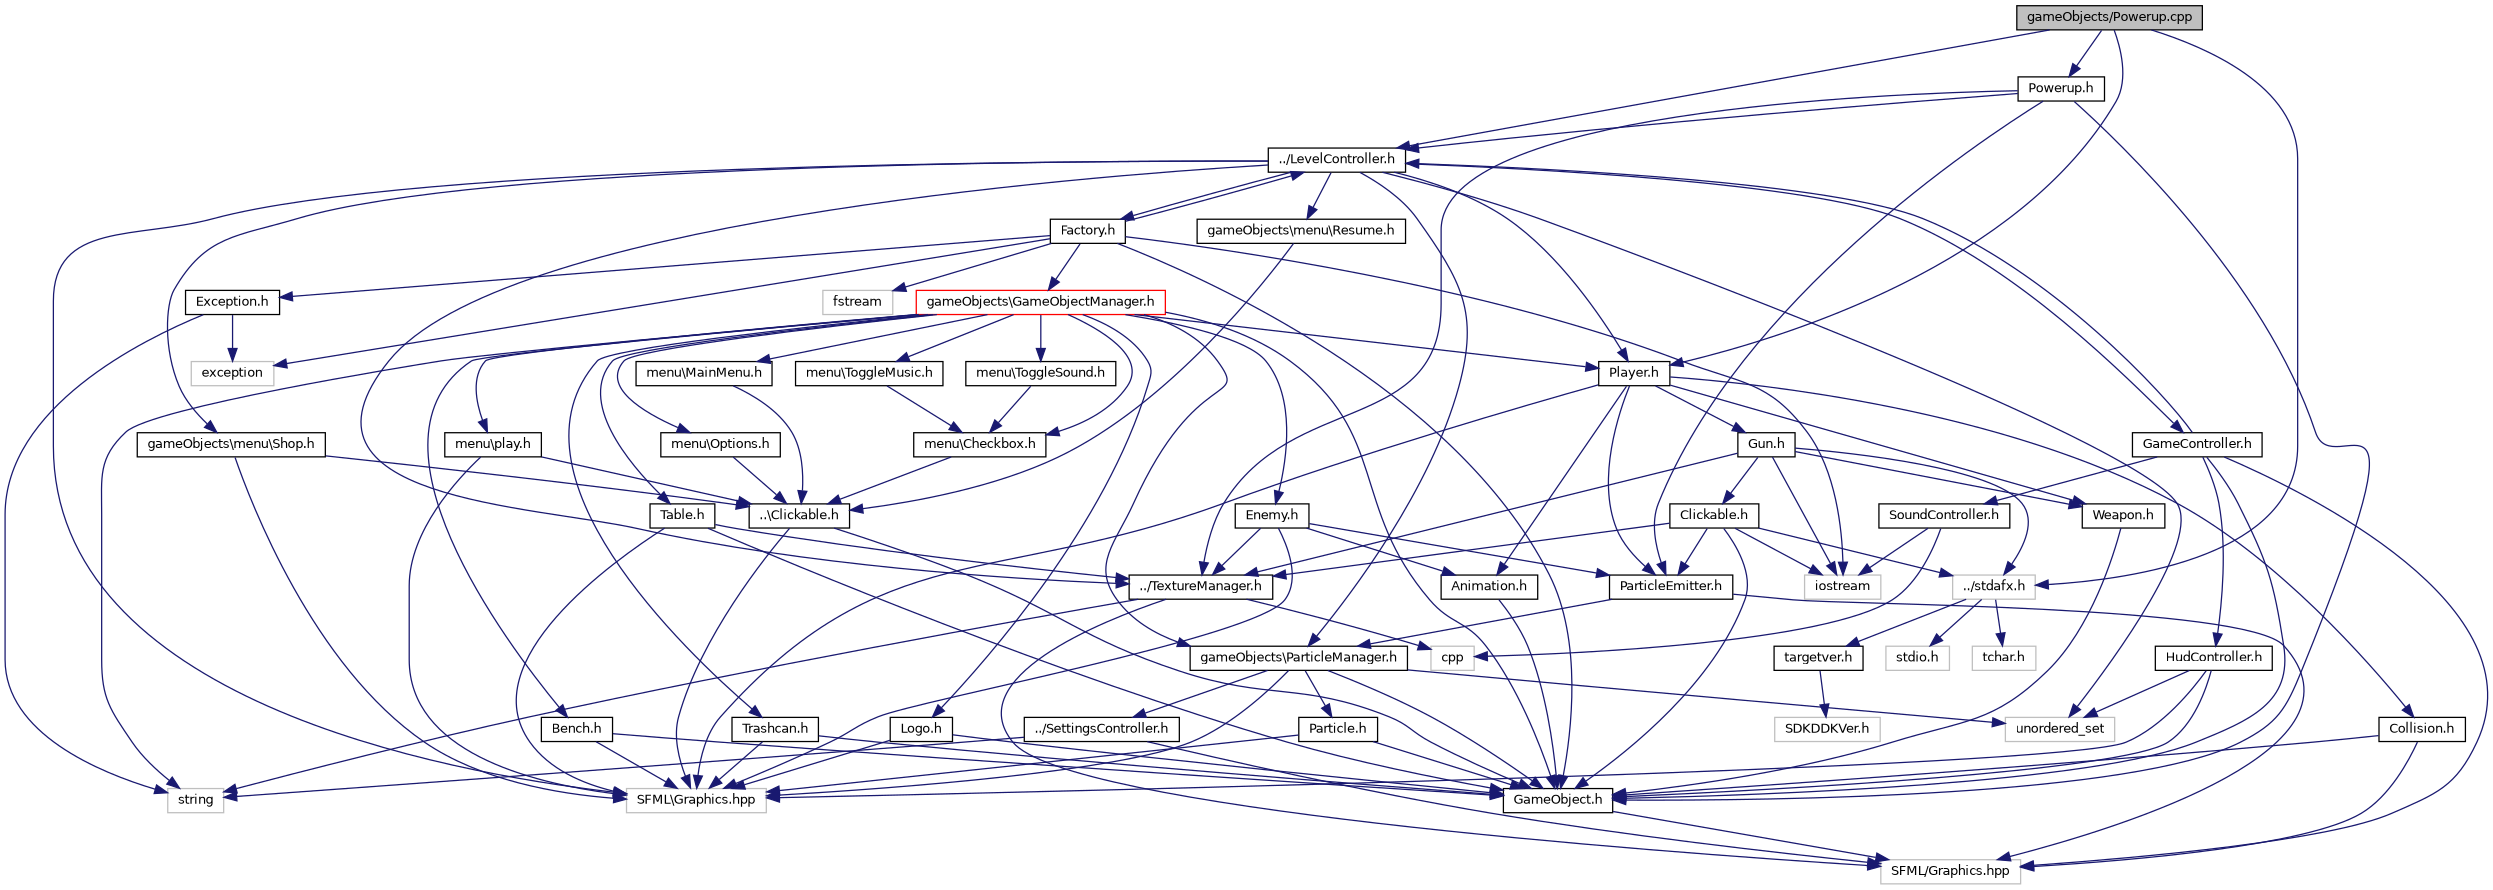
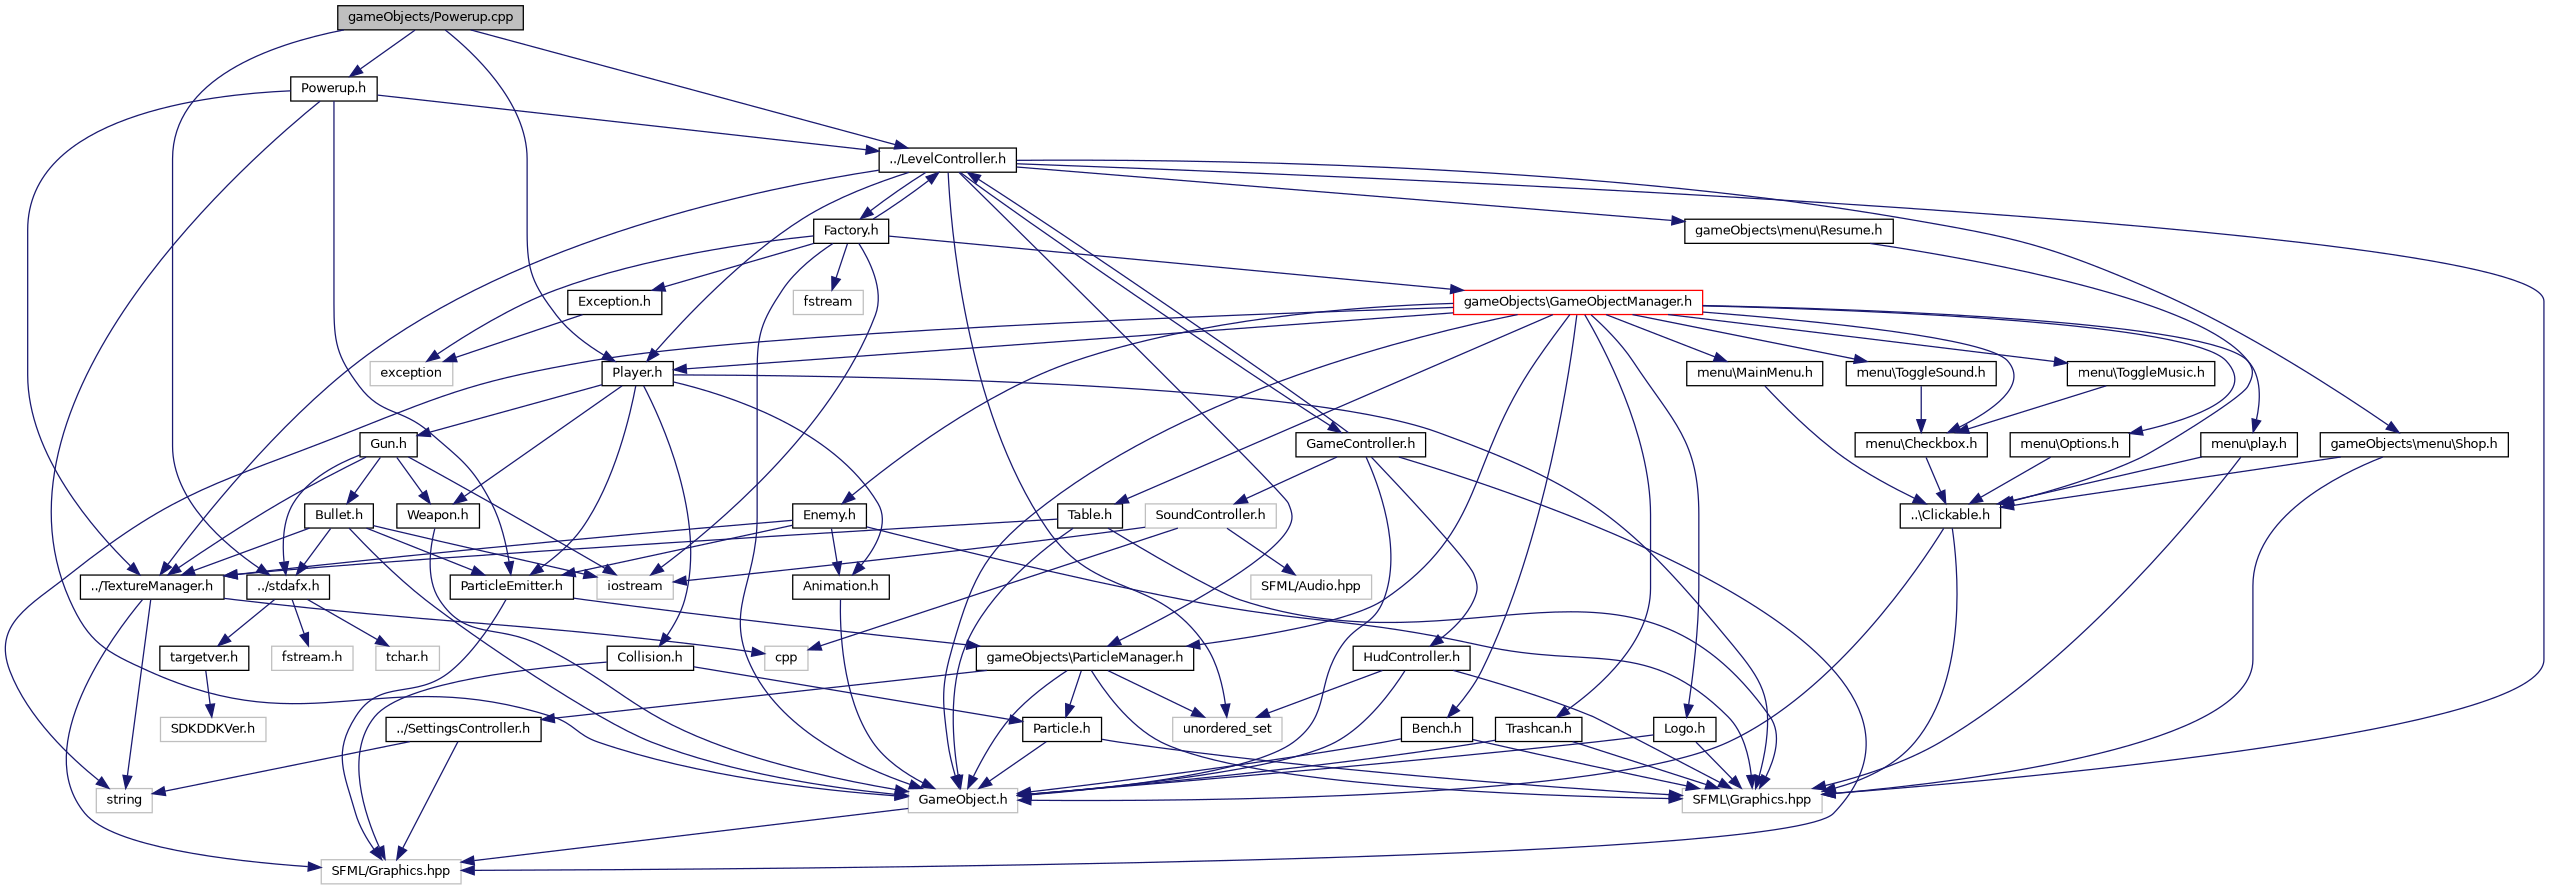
node "Clickable.h": label "Clickable.h" -> "Bullet.h"
node "SoundController.h": color black -> grey75
edge "Exception.h" -> "string": removed
node "SFML/Audio.hpp": added
node "../stdafx.h": color grey75 -> black
node "stdio.h": label "stdio.h" -> "fstream.h"
edge "Collision.h" -> "GameObject.h": now "Collision.h" -> "Particle.h"
node "GameObject.h": color black -> grey75
